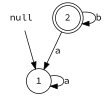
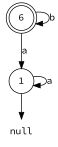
node "2": label "2" -> "6"
edge "null" -> "1": reversed
